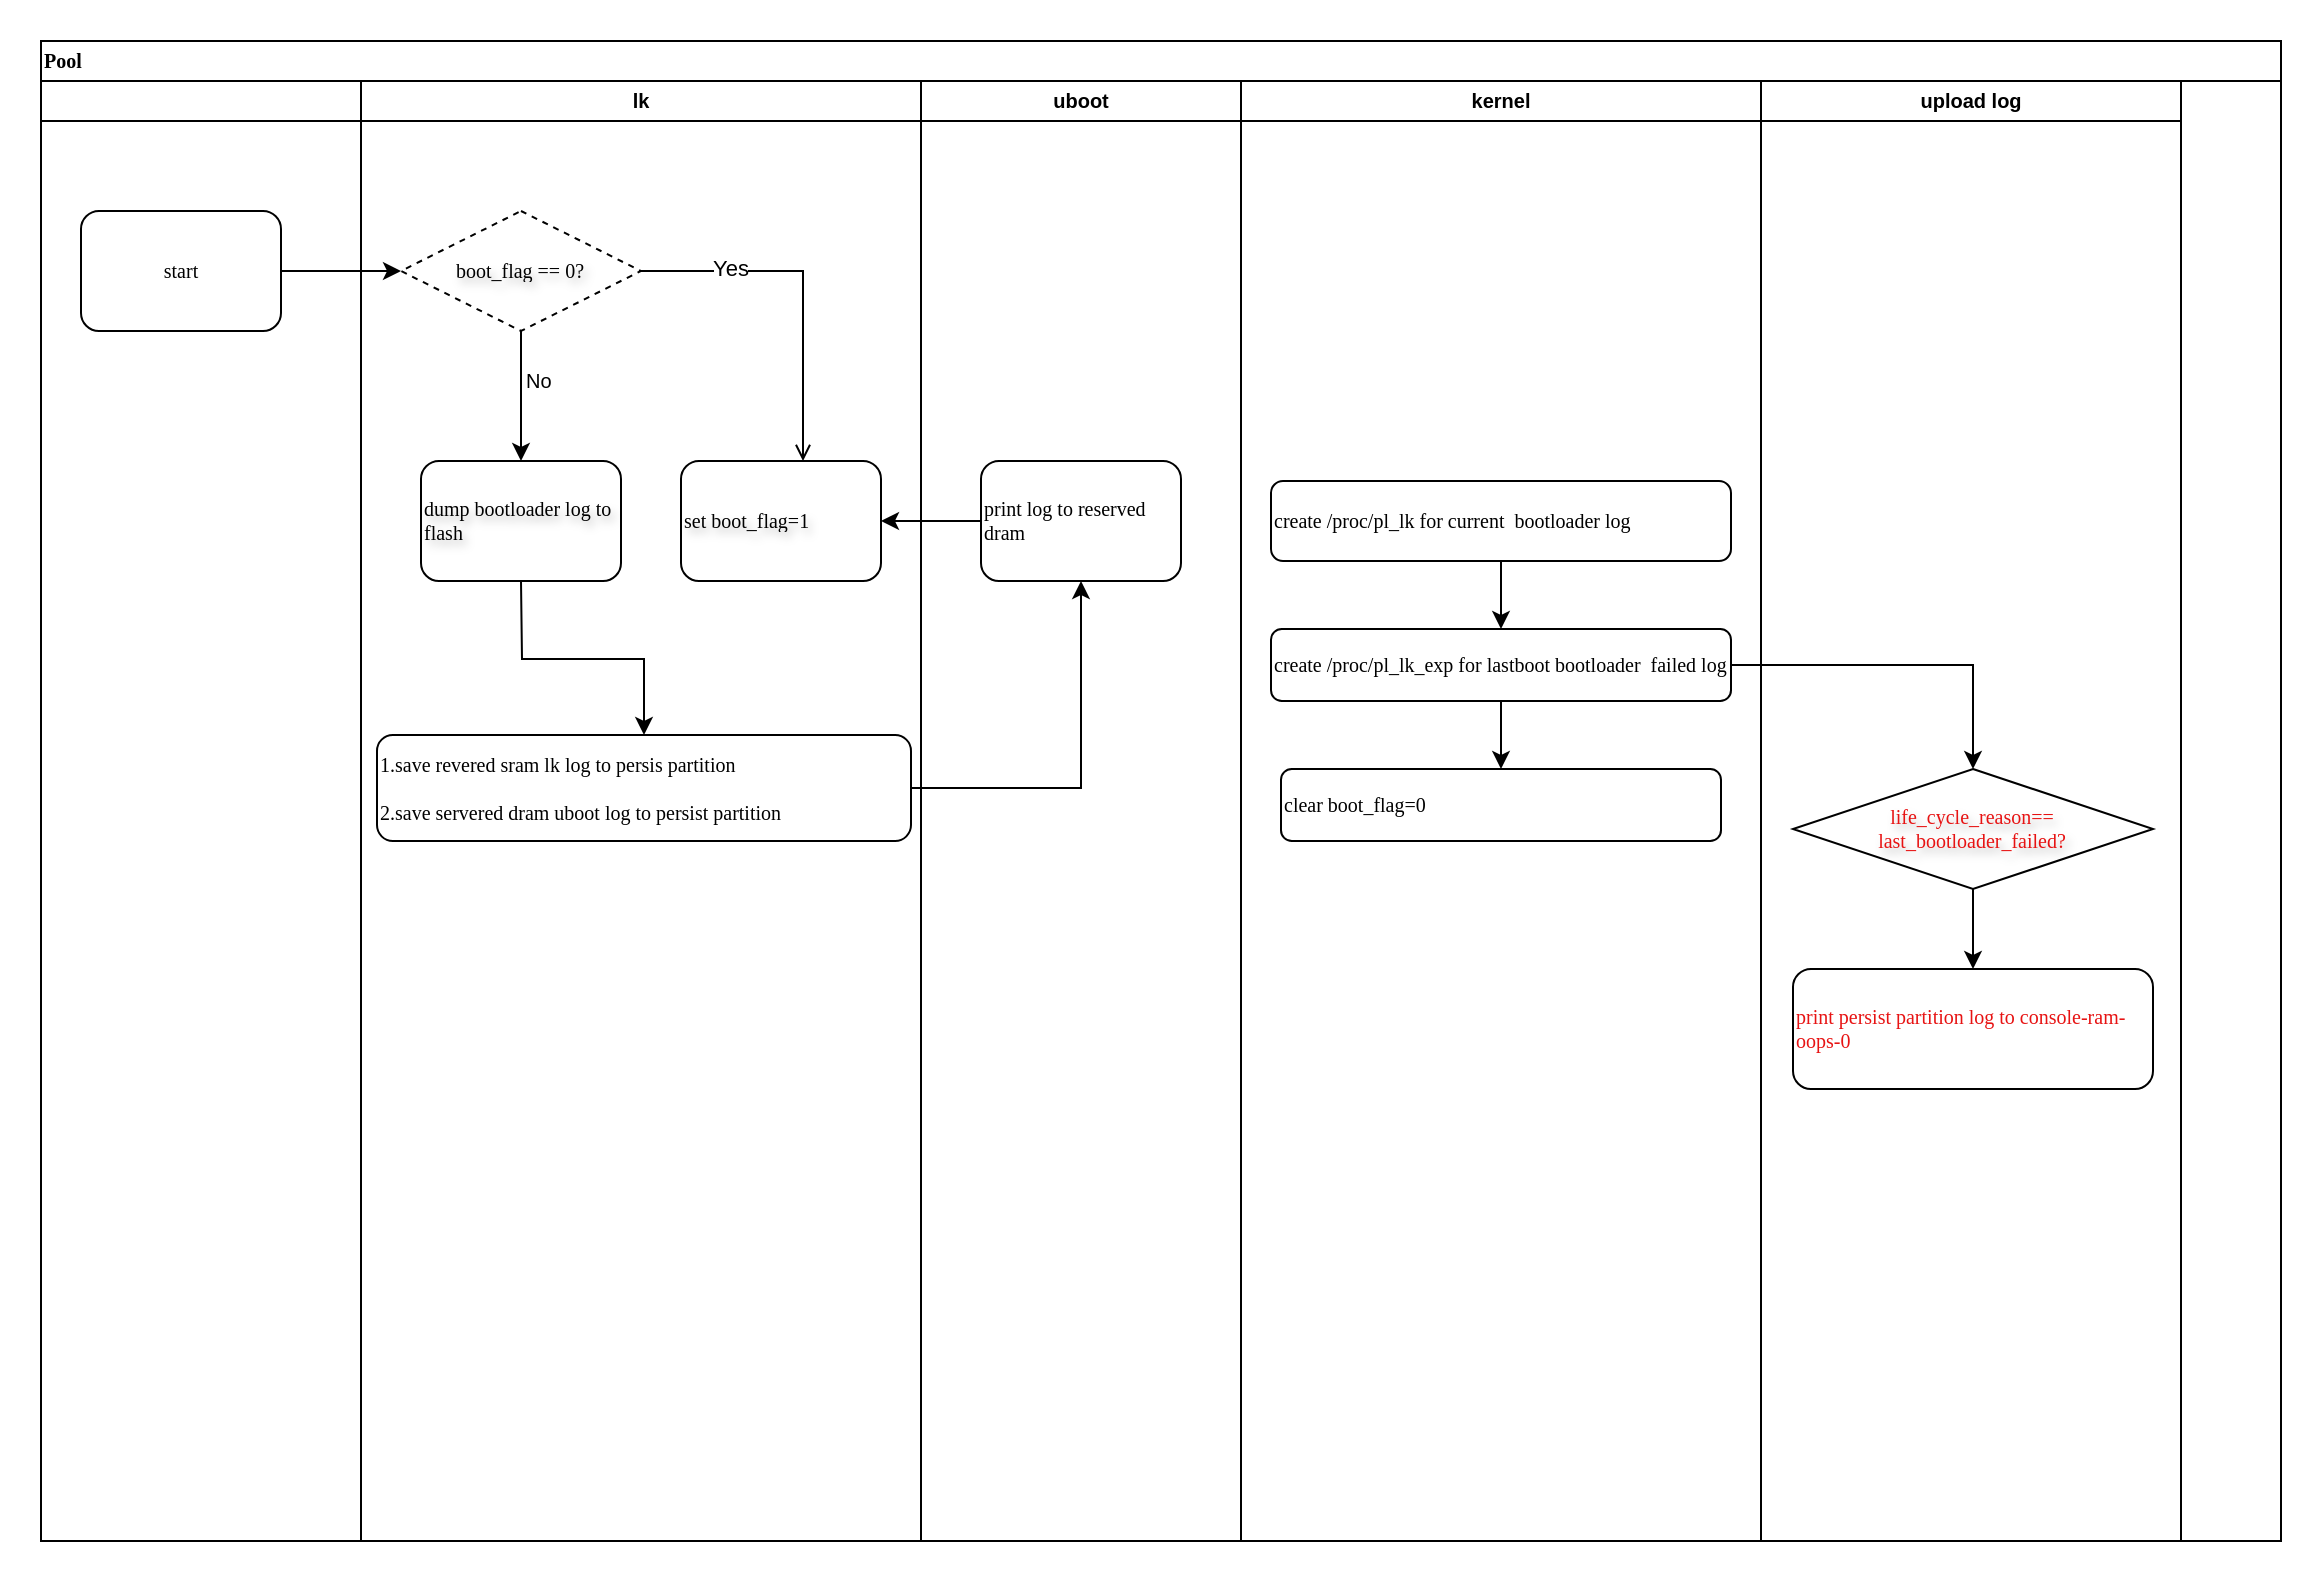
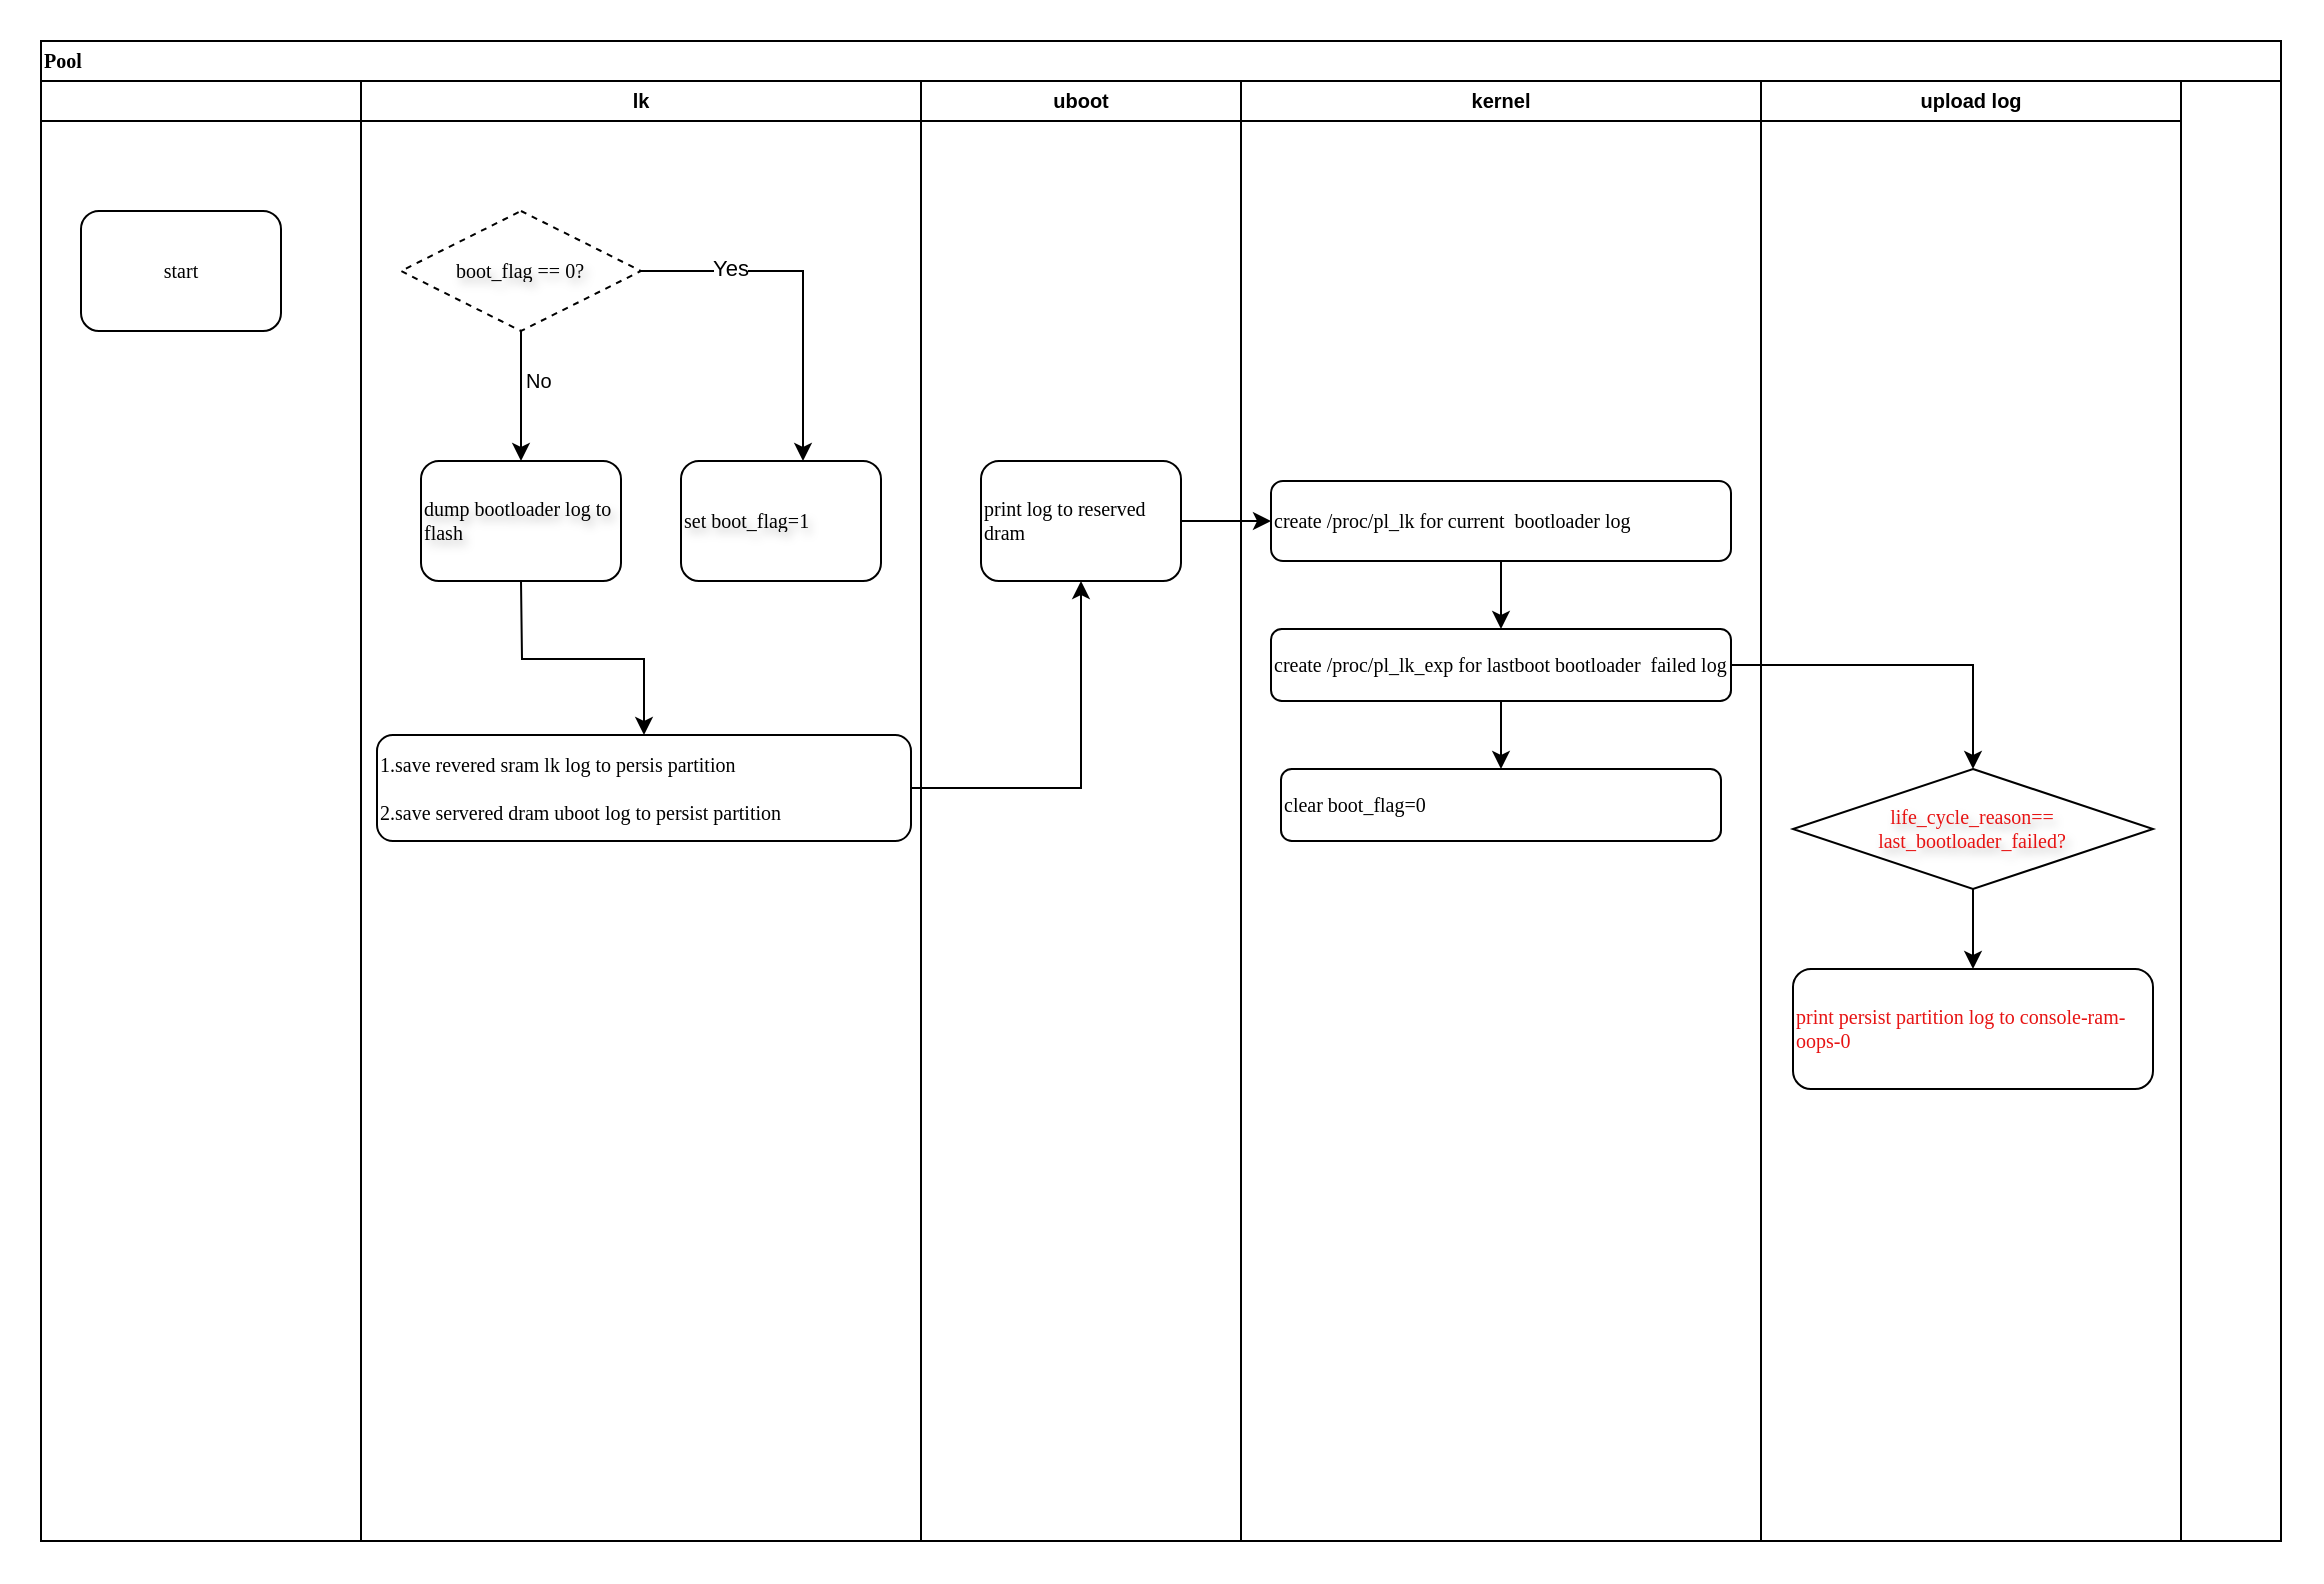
edge "start" -> "boot_flag == 0?": removed
edge "boot_flag == 0?" -> "set boot_flag=1": arrowhead open -> classic
edge "print log to reserved dram" -> "set boot_flag=1": now "print log to reserved dram" -> "create /proc/pl_lk for current bootloader log"
